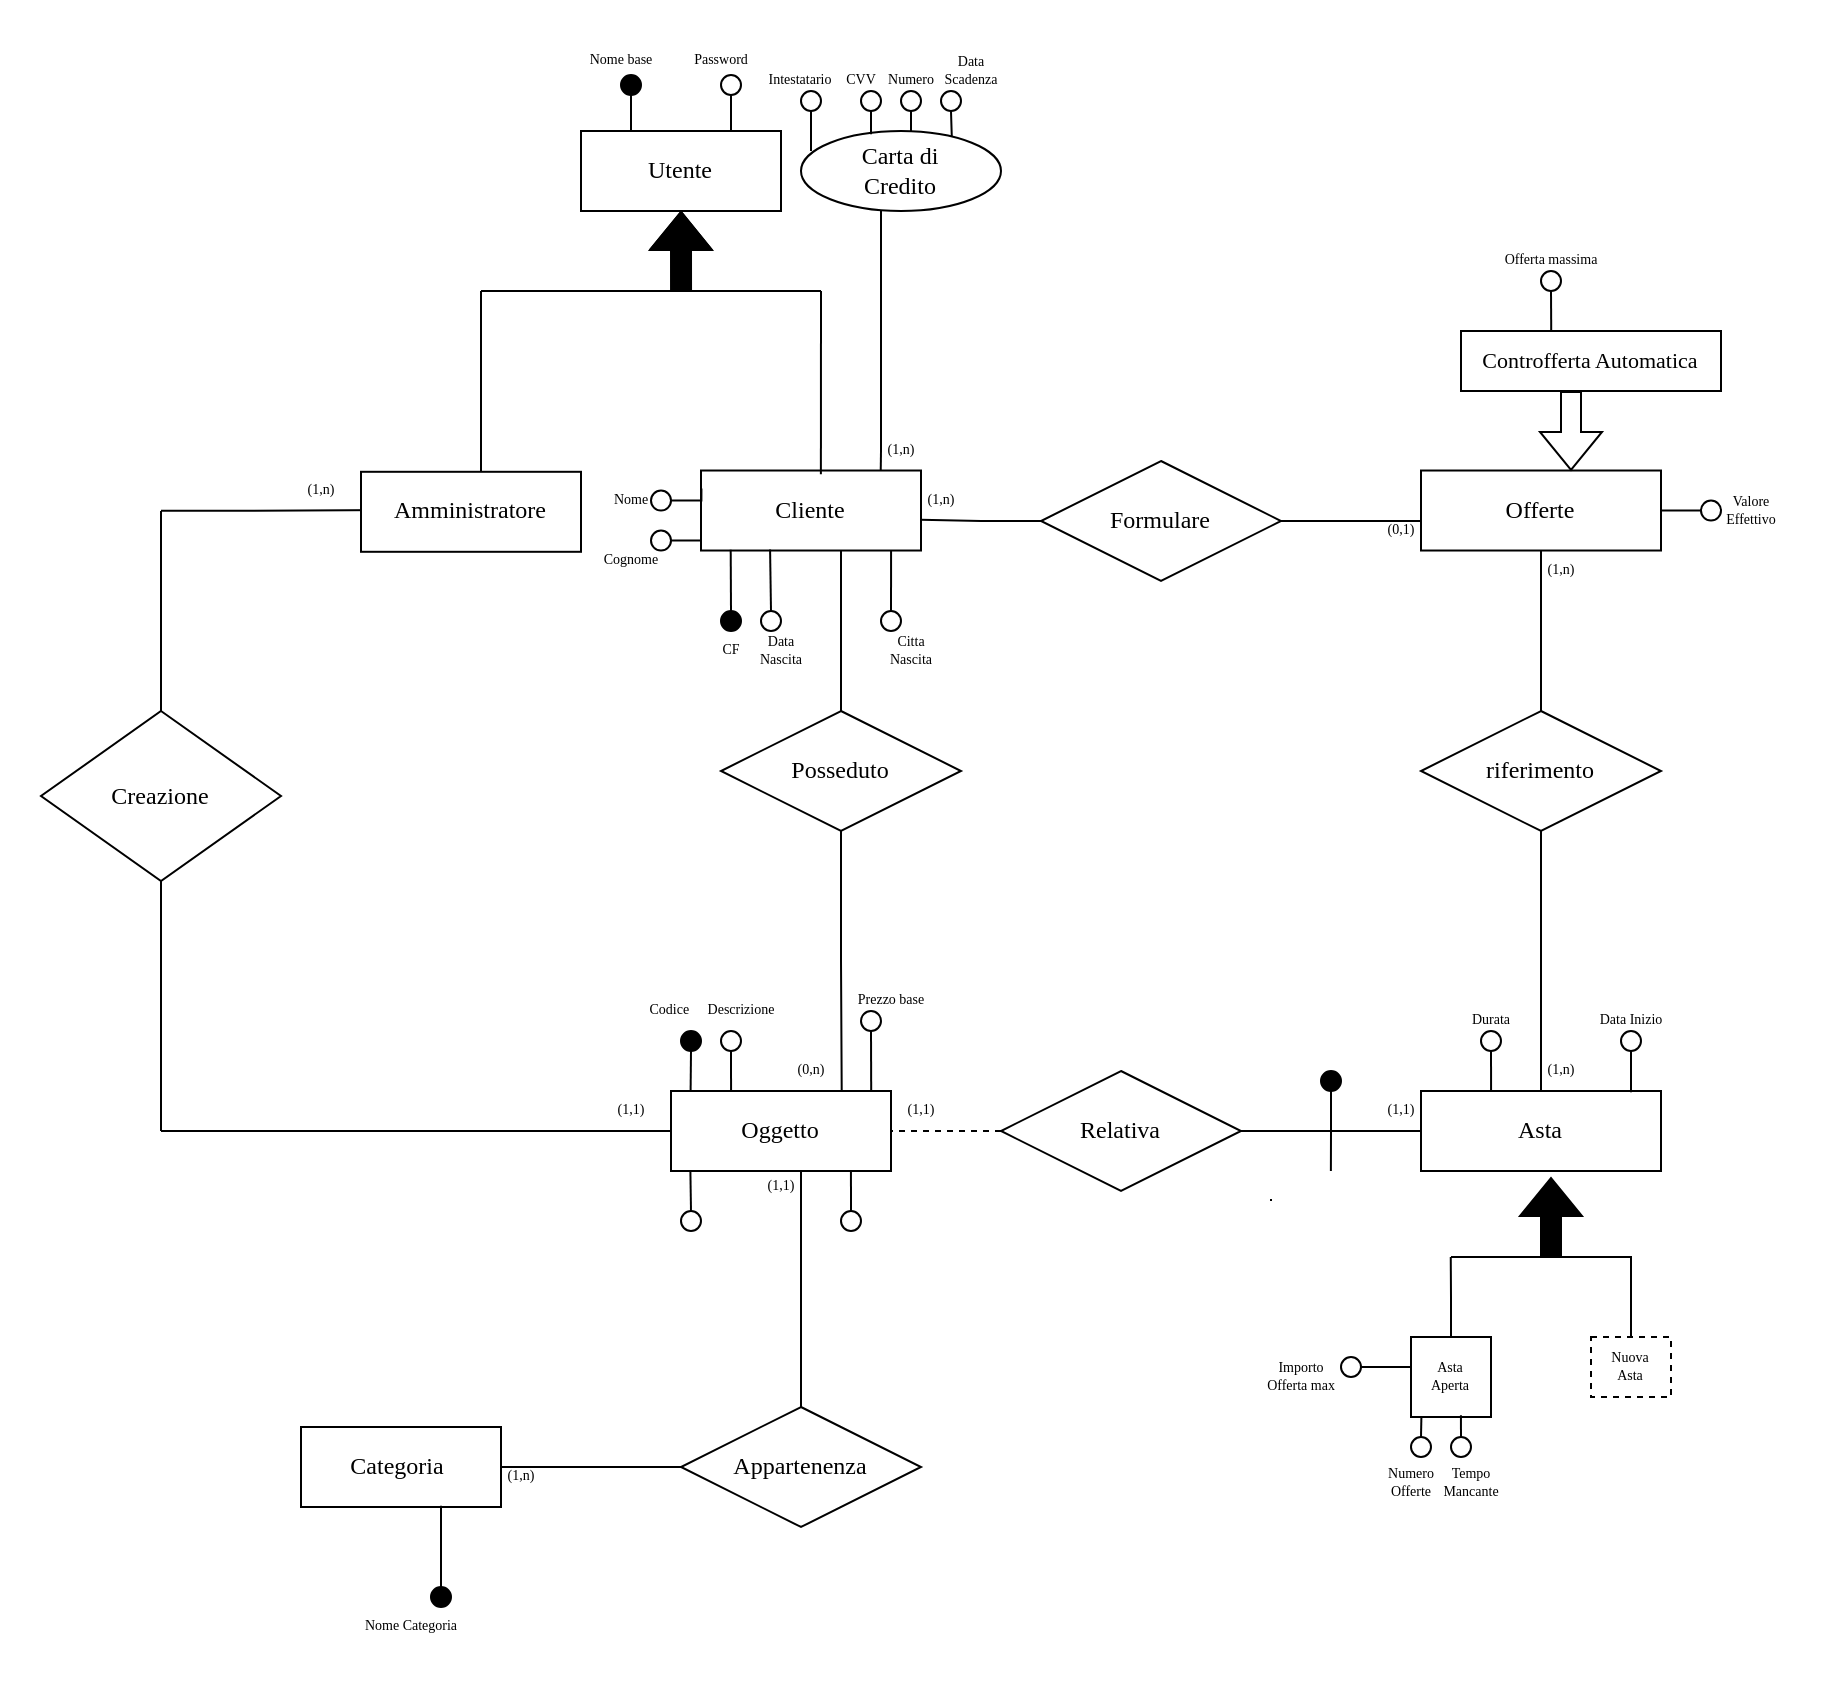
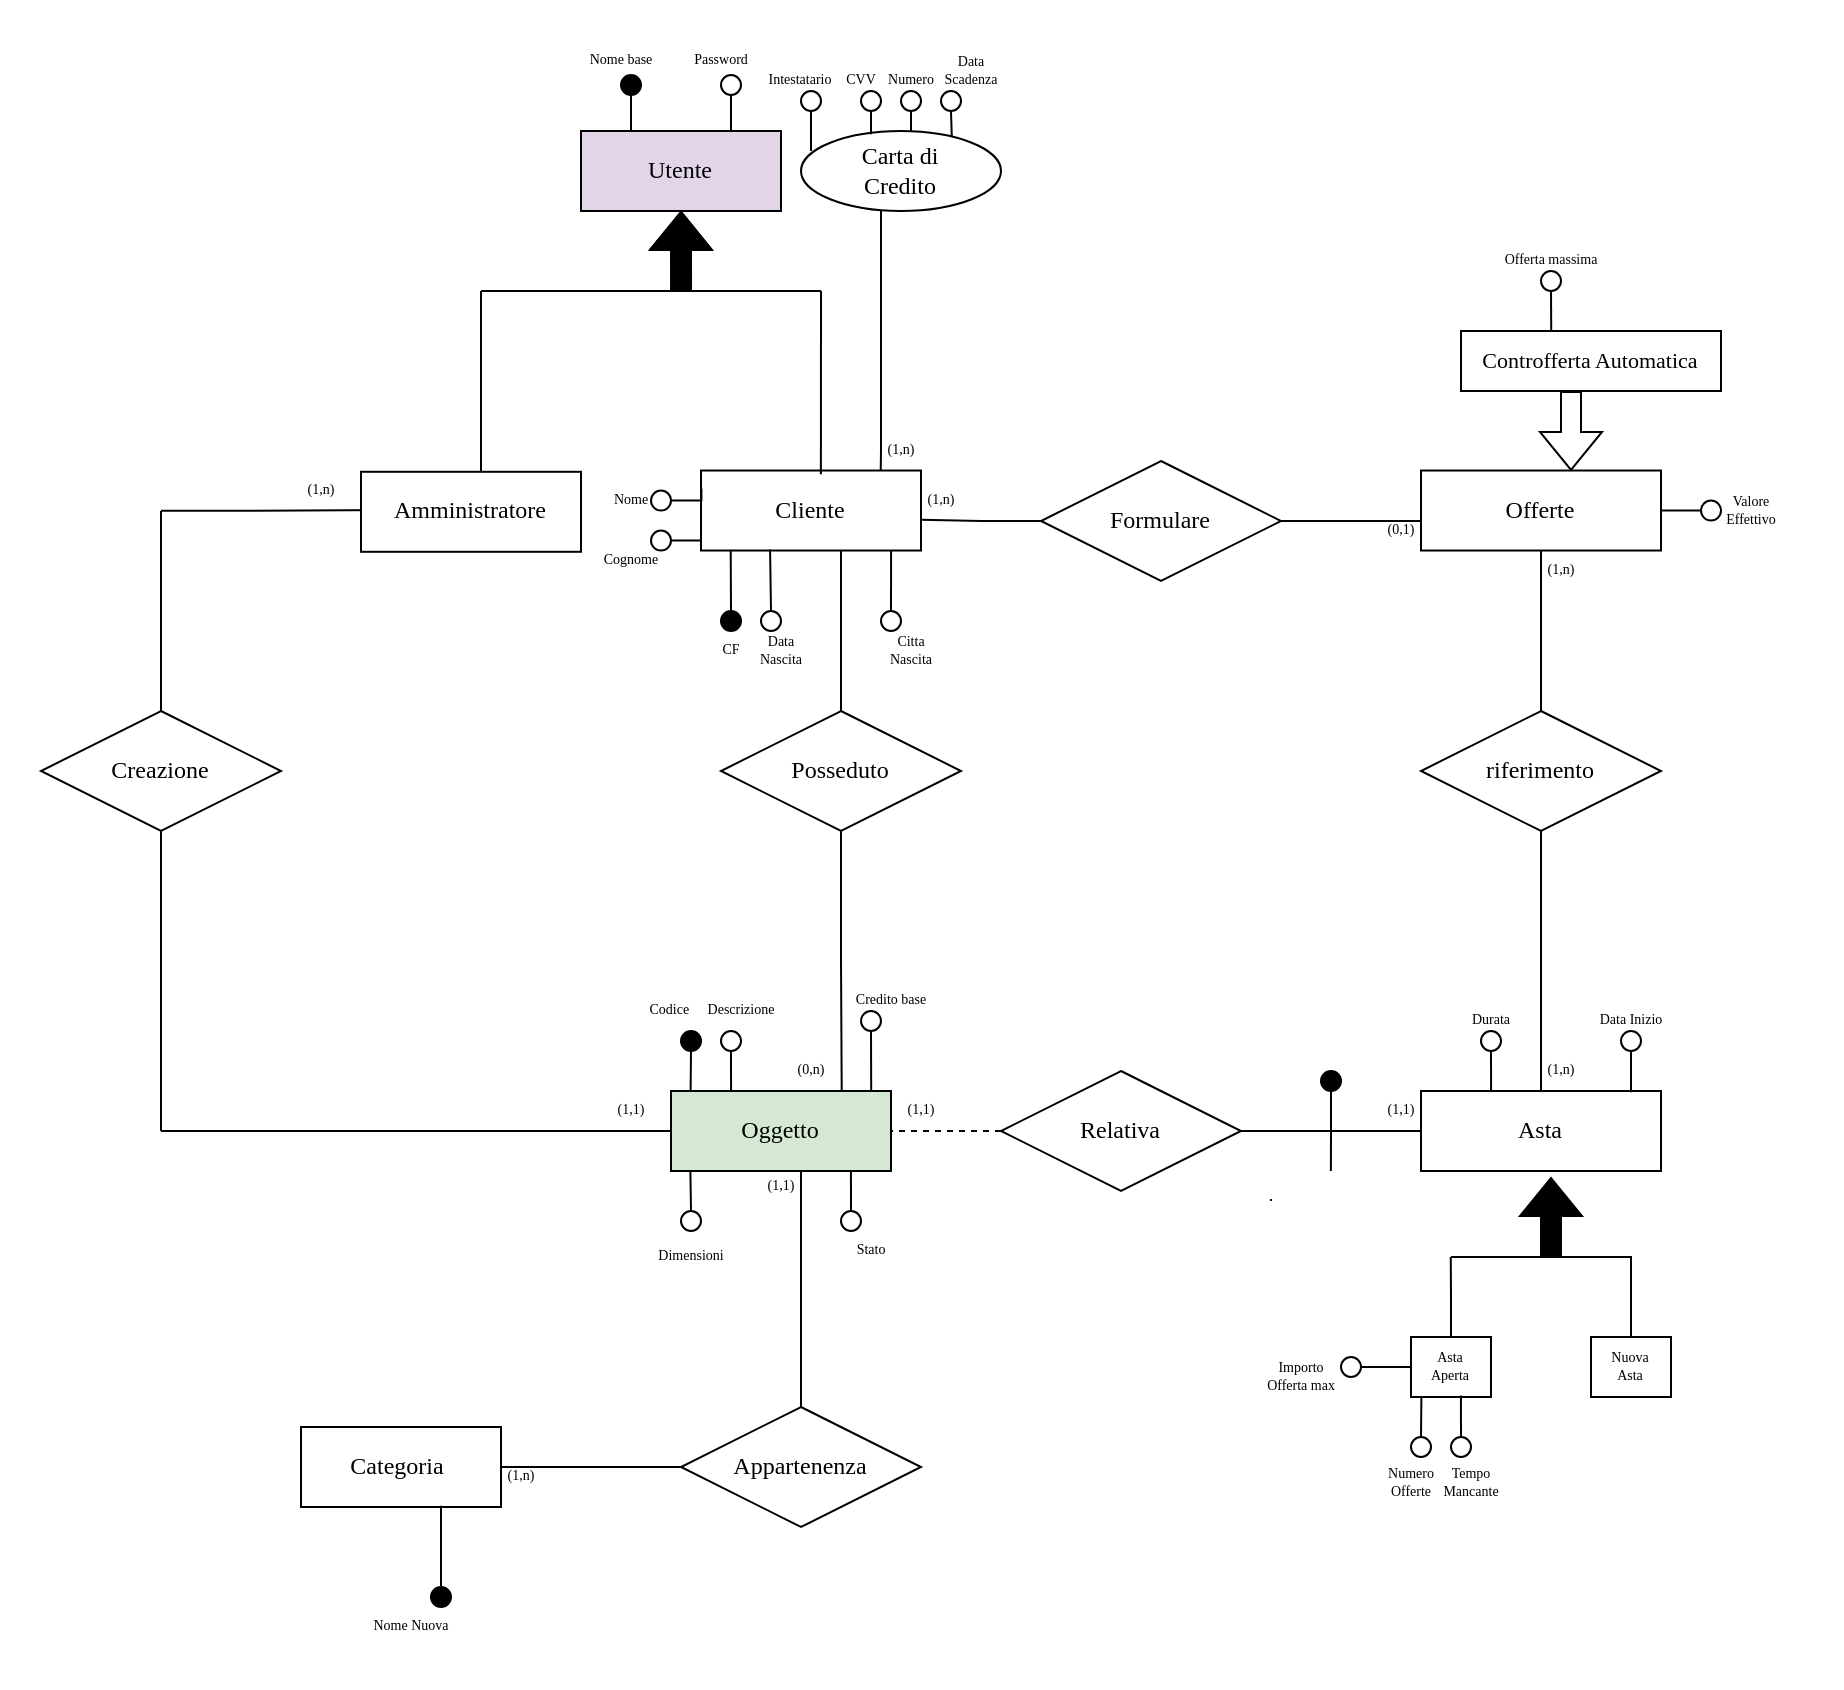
node "Utente": fillcolor #ffffff -> #e1d5e7
node "Creazione": size 240x170 -> 240x120
node "Prezzo base": label "Prezzo base" -> "Credito base"
node "Oggetto": fillcolor #ffffff -> #d5e8d4
node "Stato": added
node "Dimensioni": added
node "Nuova Asta": style dashed -> solid
node "Asta Aperta": size 80x80 -> 80x60
node "Nome Categoria": label "Nome Categoria" -> "Nome Nuova"
